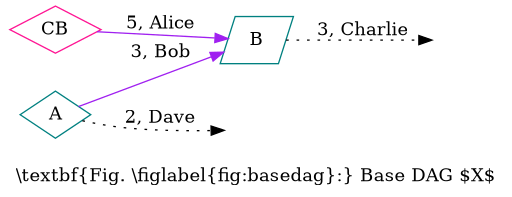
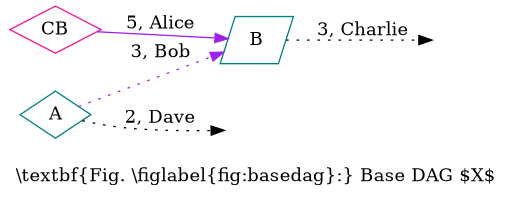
edge "A" -> "B": style solid -> dotted
